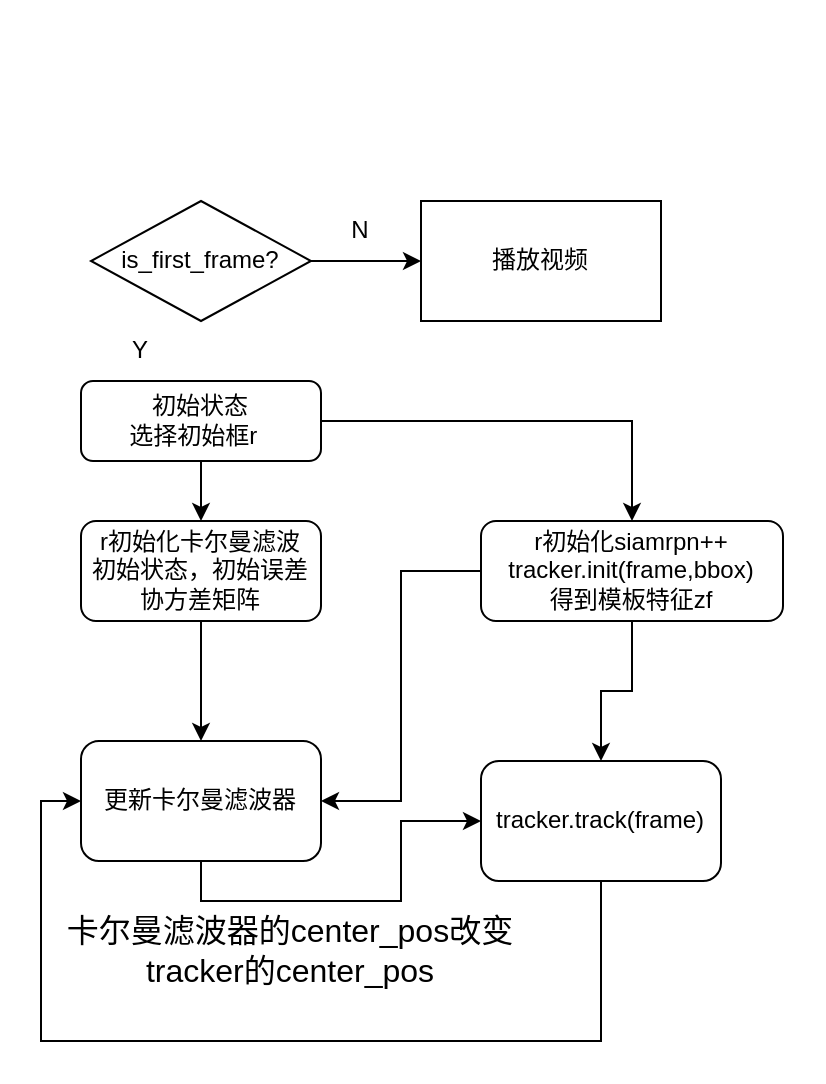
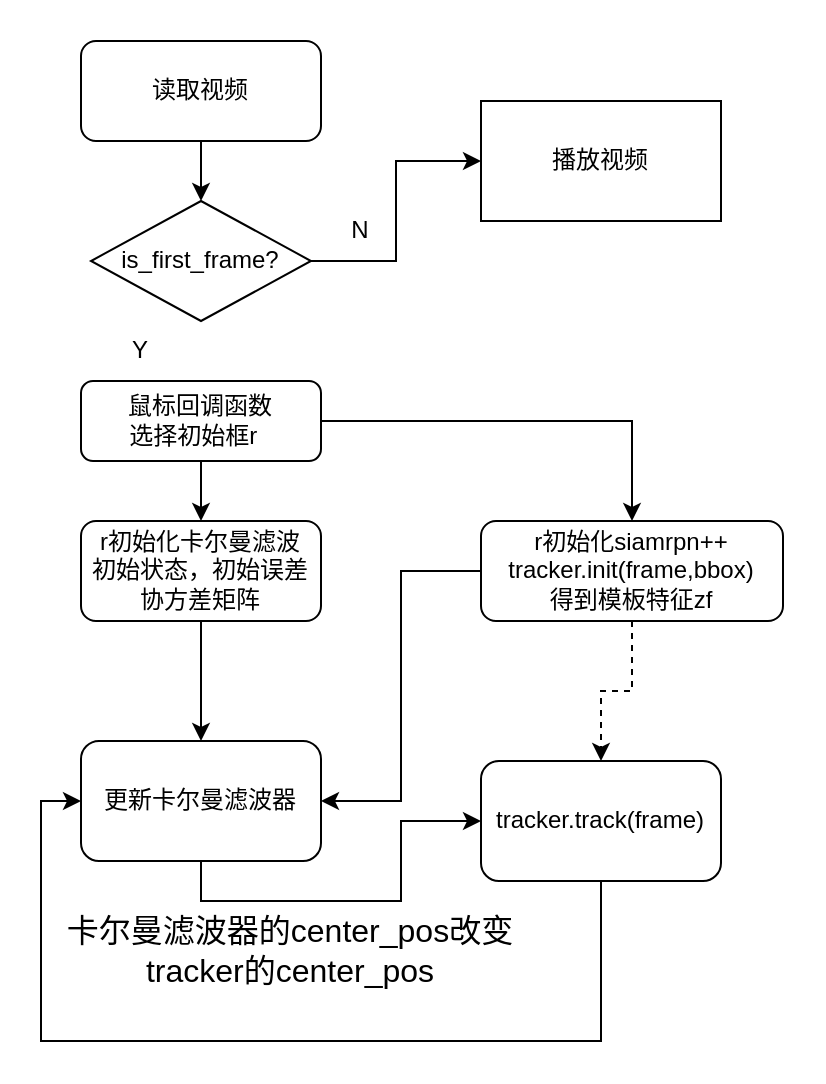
node "读取视频": added
edge "读取视频" -> "is_first_frame?": added
node "播放视频": moved (541, 261) -> (601, 161)
node "初始状态 选择初始框r": label "初始状态 选择初始框r" -> "鼠标回调函数 选择初始框r"
edge "r初始化siamrpn++ tracker.init(frame,bbox) 得到模板特征zf" -> "tracker.track(frame)": style solid -> dashed
